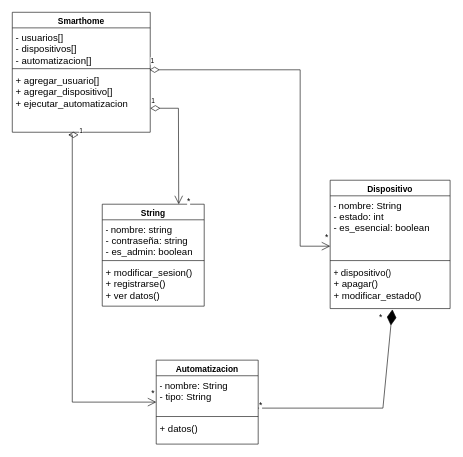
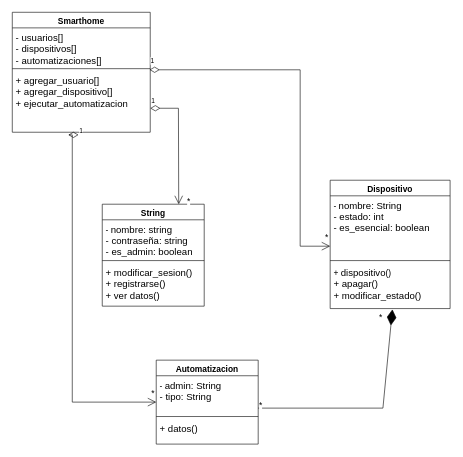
node "- usuarios[] - dispositivos[] - automatizacion[]": label "- usuarios[] - dispositivos[] - automatizacion[]" -> "- usuarios[] - dispositivos[] - automatizaciones[]"
node "- nombre: String - tipo: String": label "- nombre: String - tipo: String" -> "- admin: String - tipo: String"
